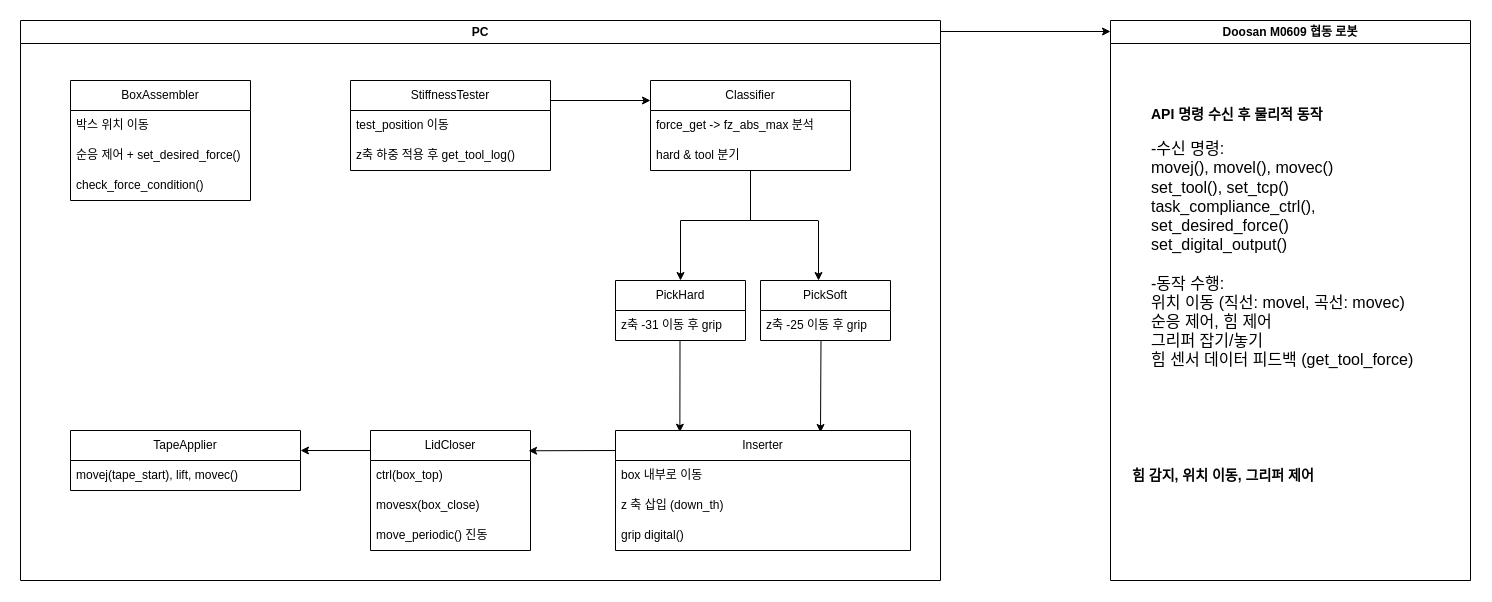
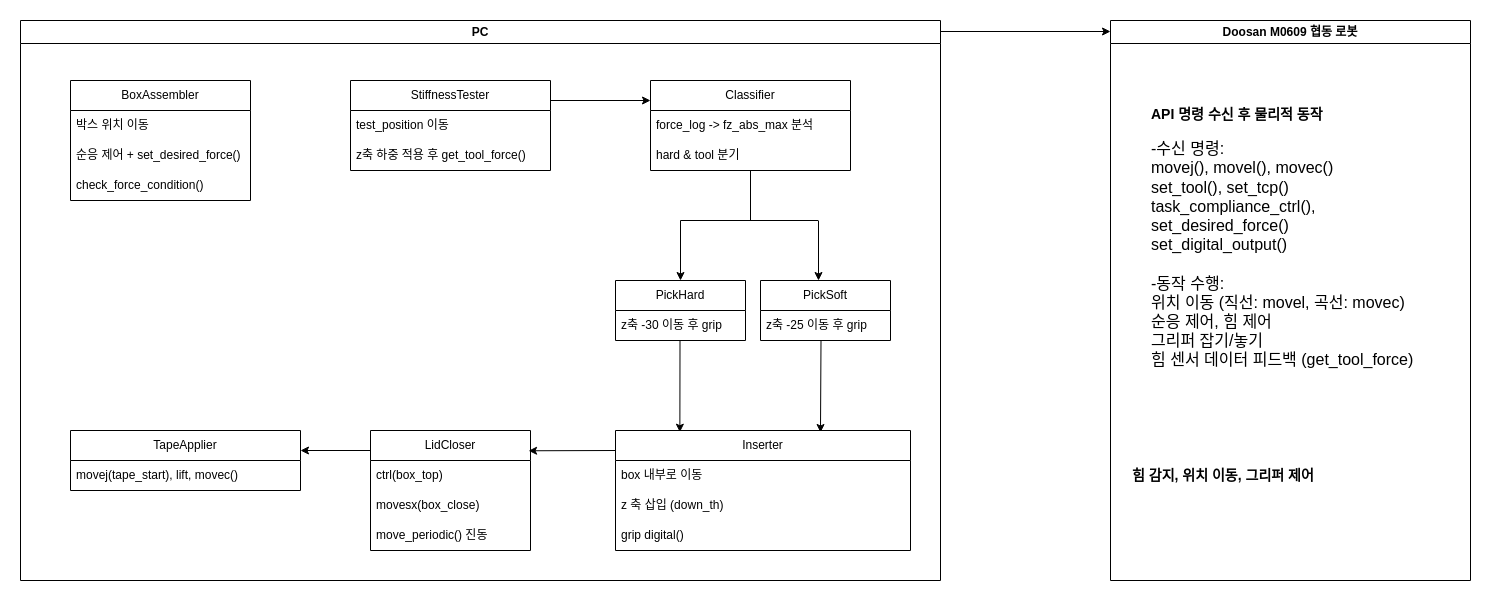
node "force_get -> fz_abs_max 분석": label "force_get -> fz_abs_max 분석" -> "force_log -> fz_abs_max 분석"
node "z축 하중 적용 후 get_tool_log()": label "z축 하중 적용 후 get_tool_log()" -> "z축 하중 적용 후 get_tool_force()"
node "z축 -31 이동 후 grip": label "z축 -31 이동 후 grip" -> "z축 -30 이동 후 grip"
